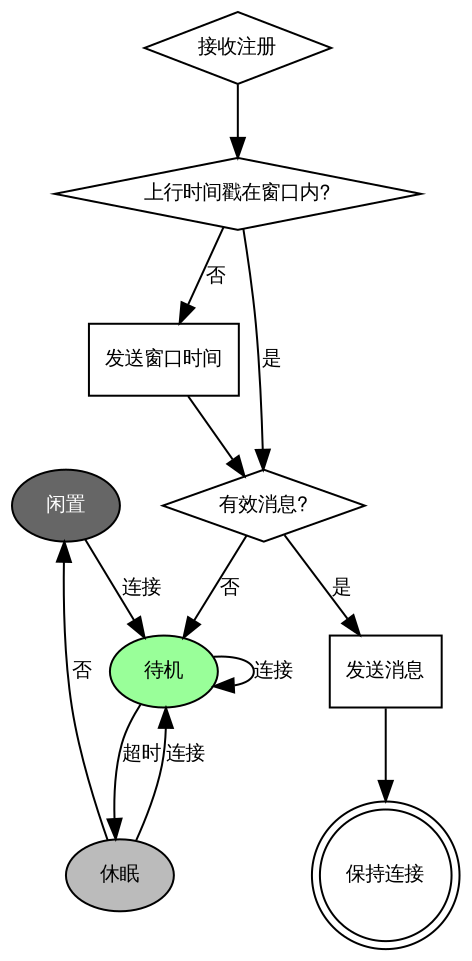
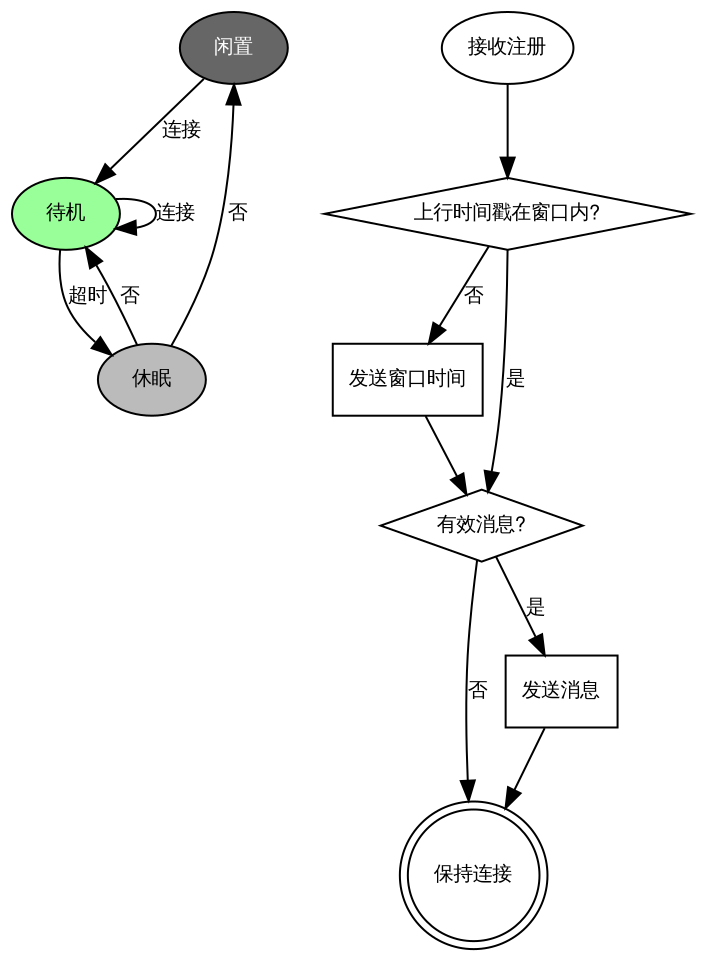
node "接收注册": shape diamond -> ellipse
edge "有效消息?" -> "待机": now "有效消息?" -> "保持连接"
edge "休眠" -> "待机": label "连接" -> "否"
